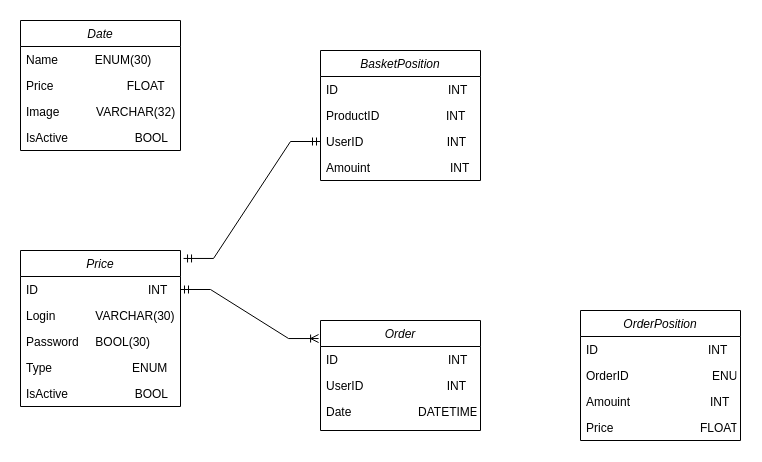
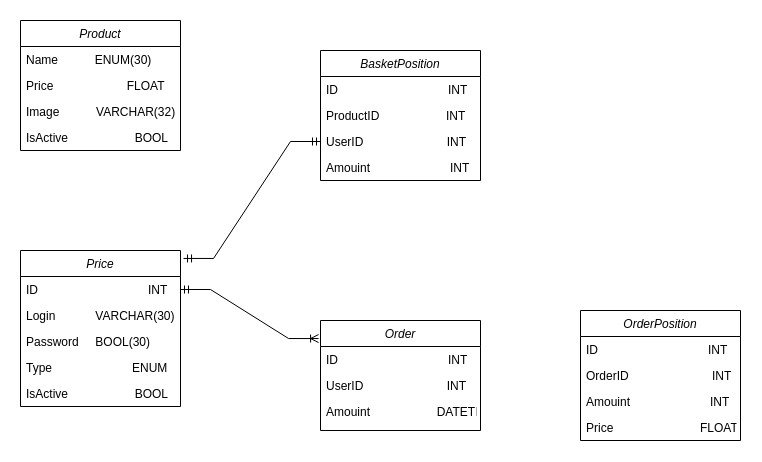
node "Date": label "Date" -> "Product"
node "OrderID ENUM": label "OrderID ENUM" -> "OrderID INT"
node "Date DATETIME": label "Date DATETIME" -> "Amouint DATETIME"
